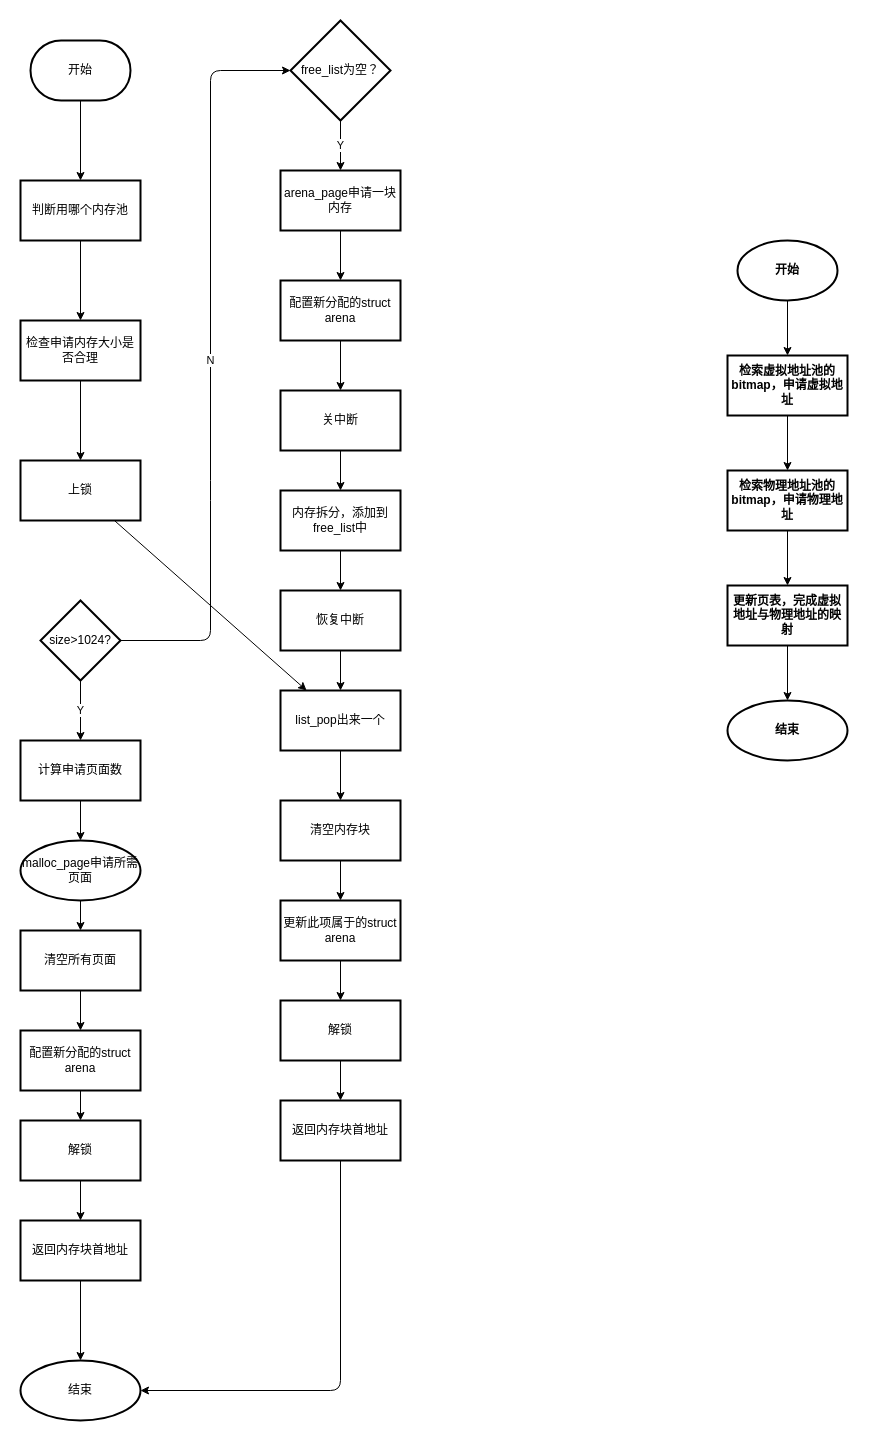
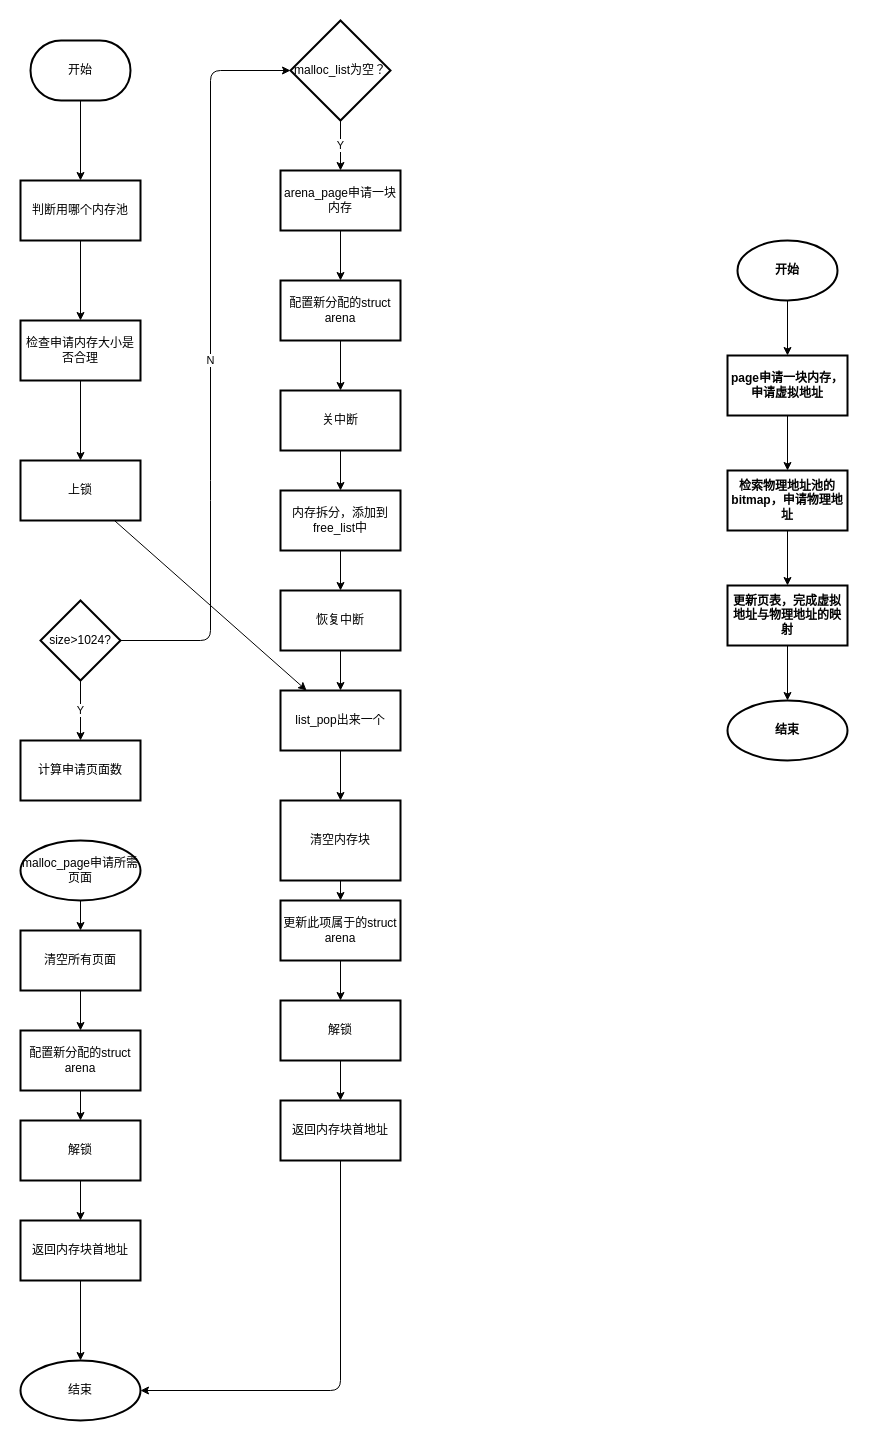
node "free_list为空？": label "free_list为空？" -> "malloc_list为空？"
node "检索虚拟地址池的bitmap，申请虚拟地址": label "检索虚拟地址池的bitmap，申请虚拟地址" -> "page申请一块内存，申请虚拟地址"
edge "计算申请页面数" -> "malloc_page申请所需页面": removed
node "清空内存块": size 120x60 -> 120x80
